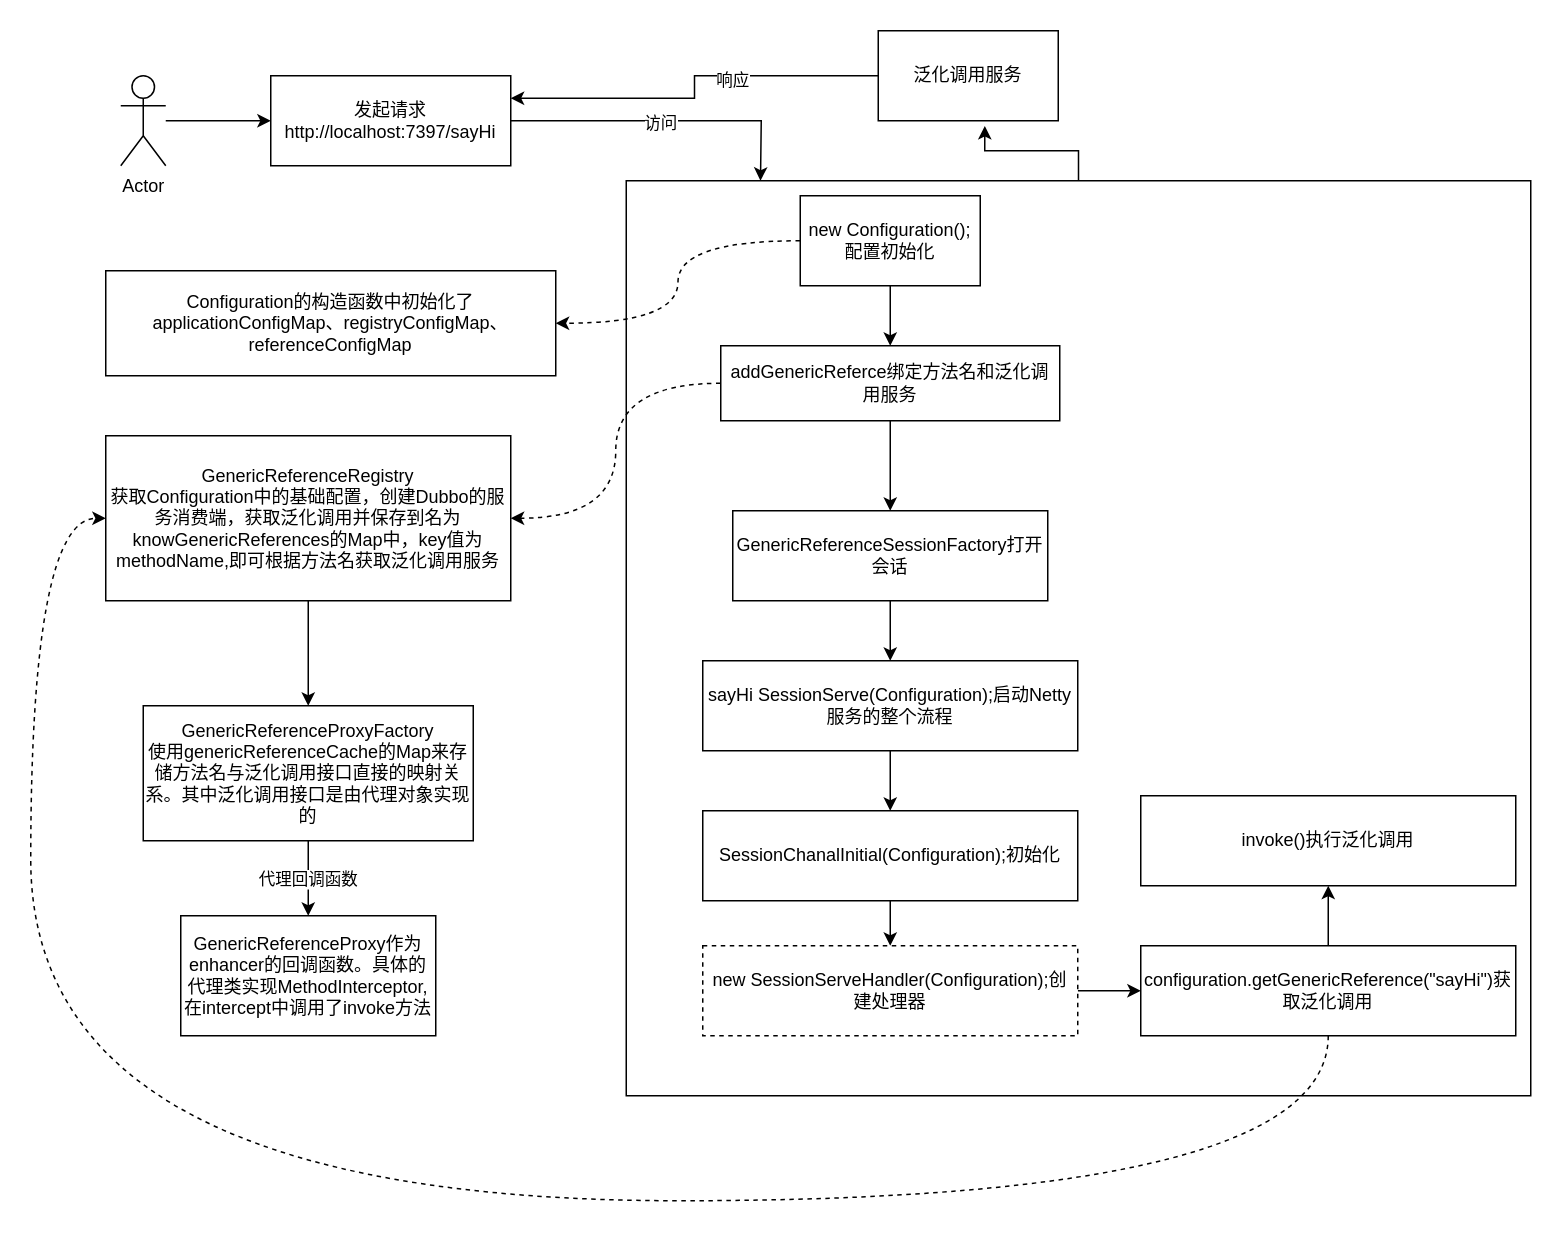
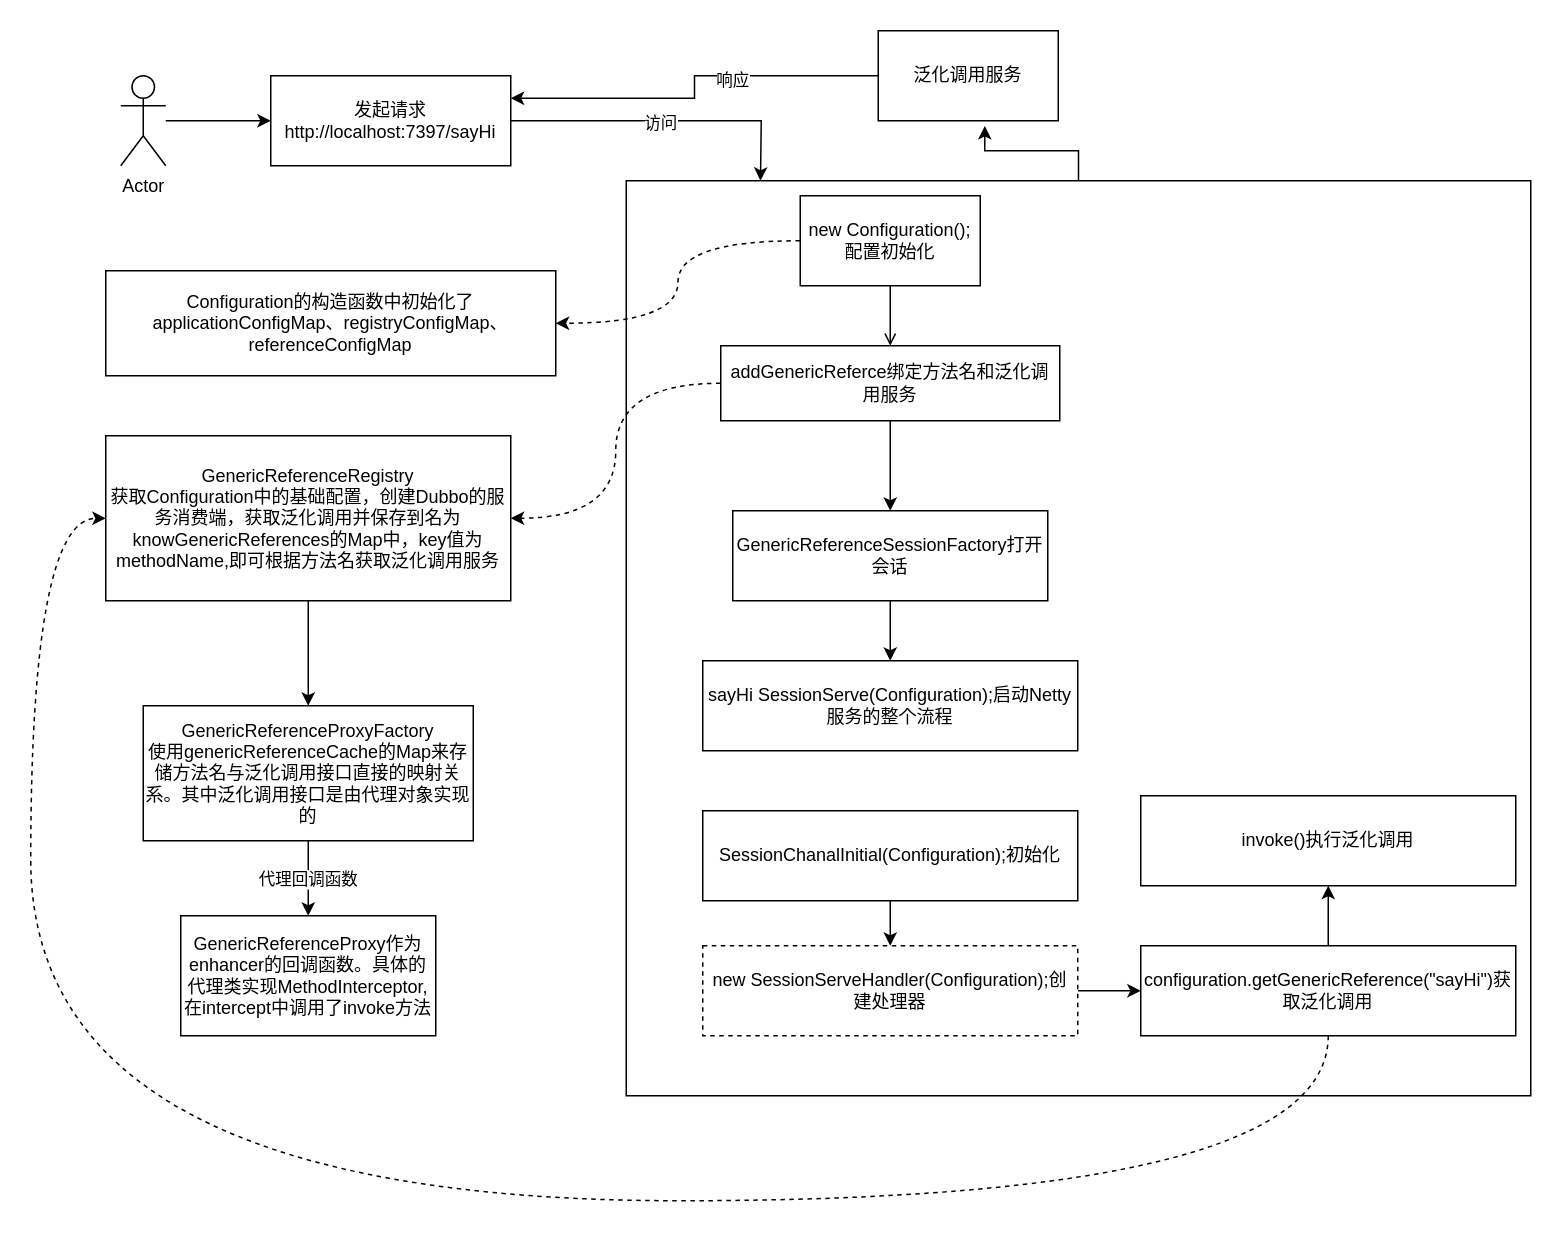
edge "new Configuration();配置初始化" -> "addGenericReferce绑定方法名和泛化调用服务": arrowhead classic -> open
edge "sayHi SessionServe(Configuration);启动Netty服务的整个流程" -> "SessionChanalInitial(Configuration);初始化": removed
